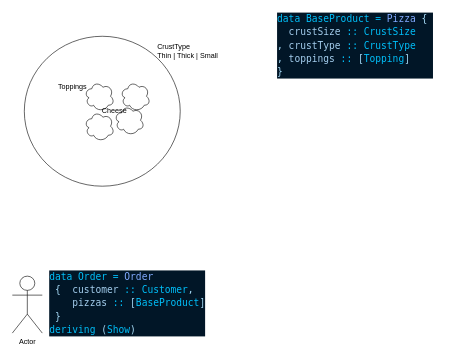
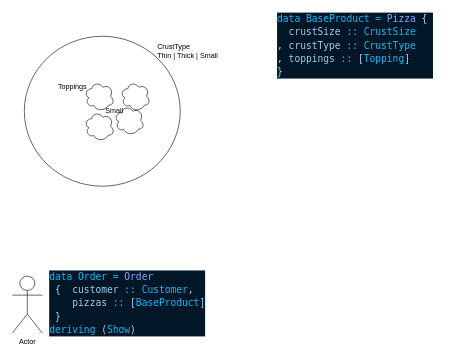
node "Cheese": label "Cheese" -> "Small"
